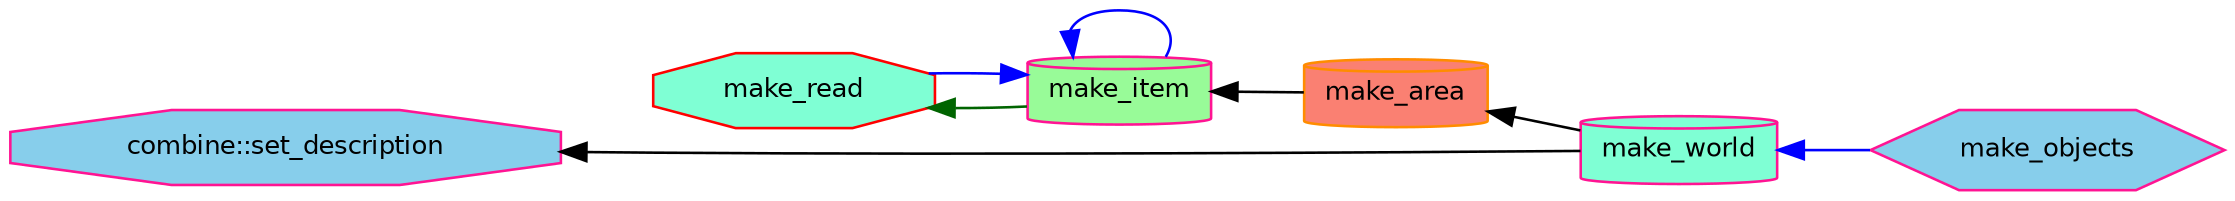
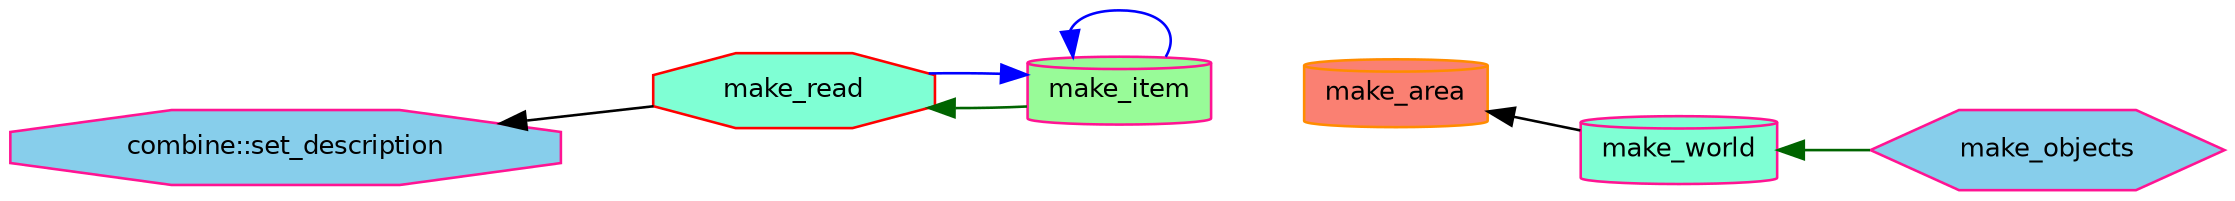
edge "make_area" -> "make_item": removed
edge "make_objects" -> "make_world": color blue -> darkgreen
edge "make_world" -> "combine::set_description": now "make_read" -> "combine::set_description"
